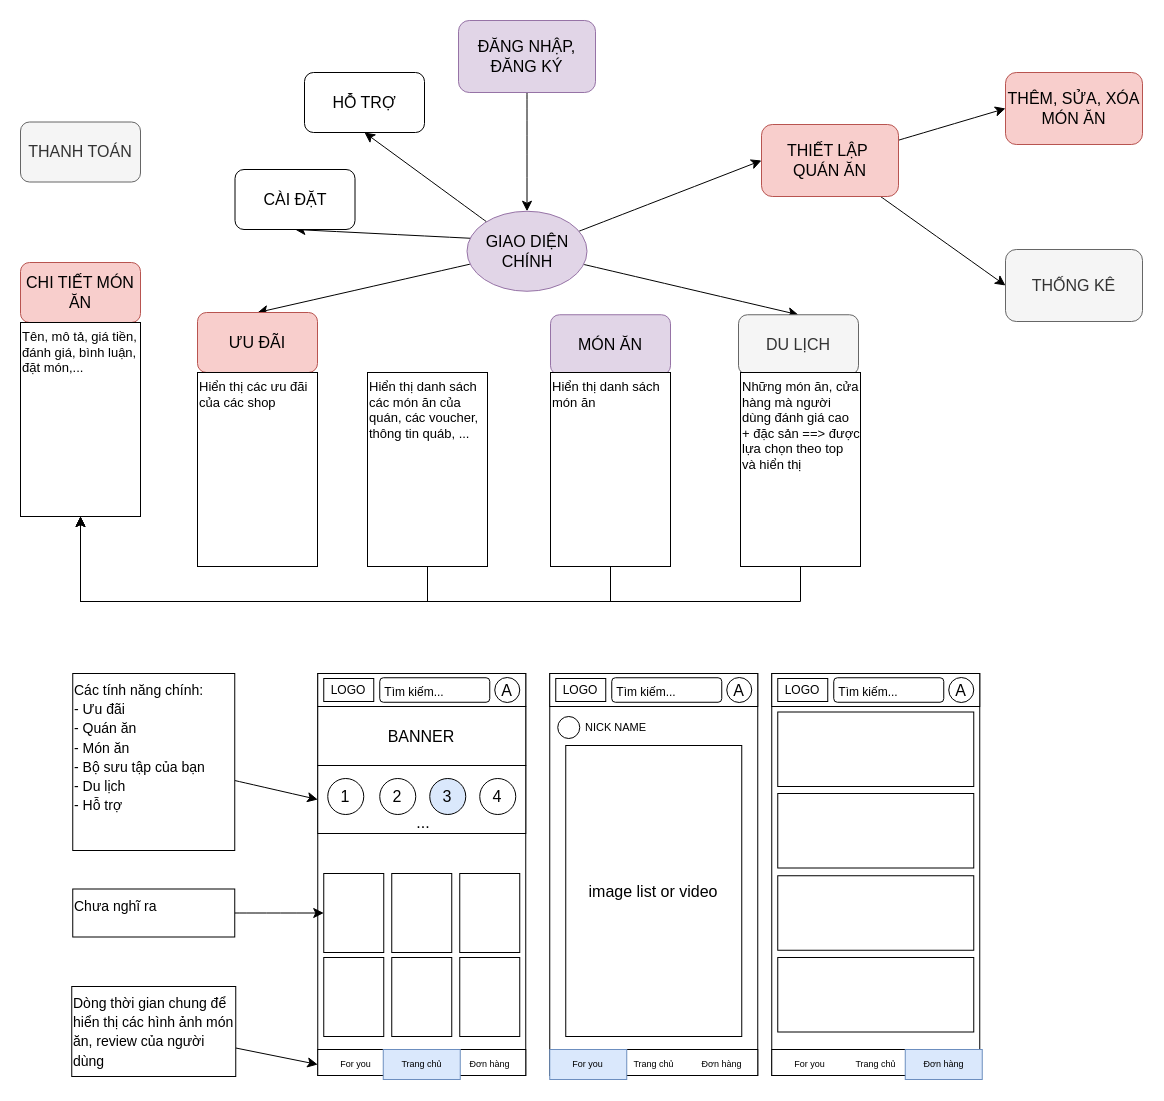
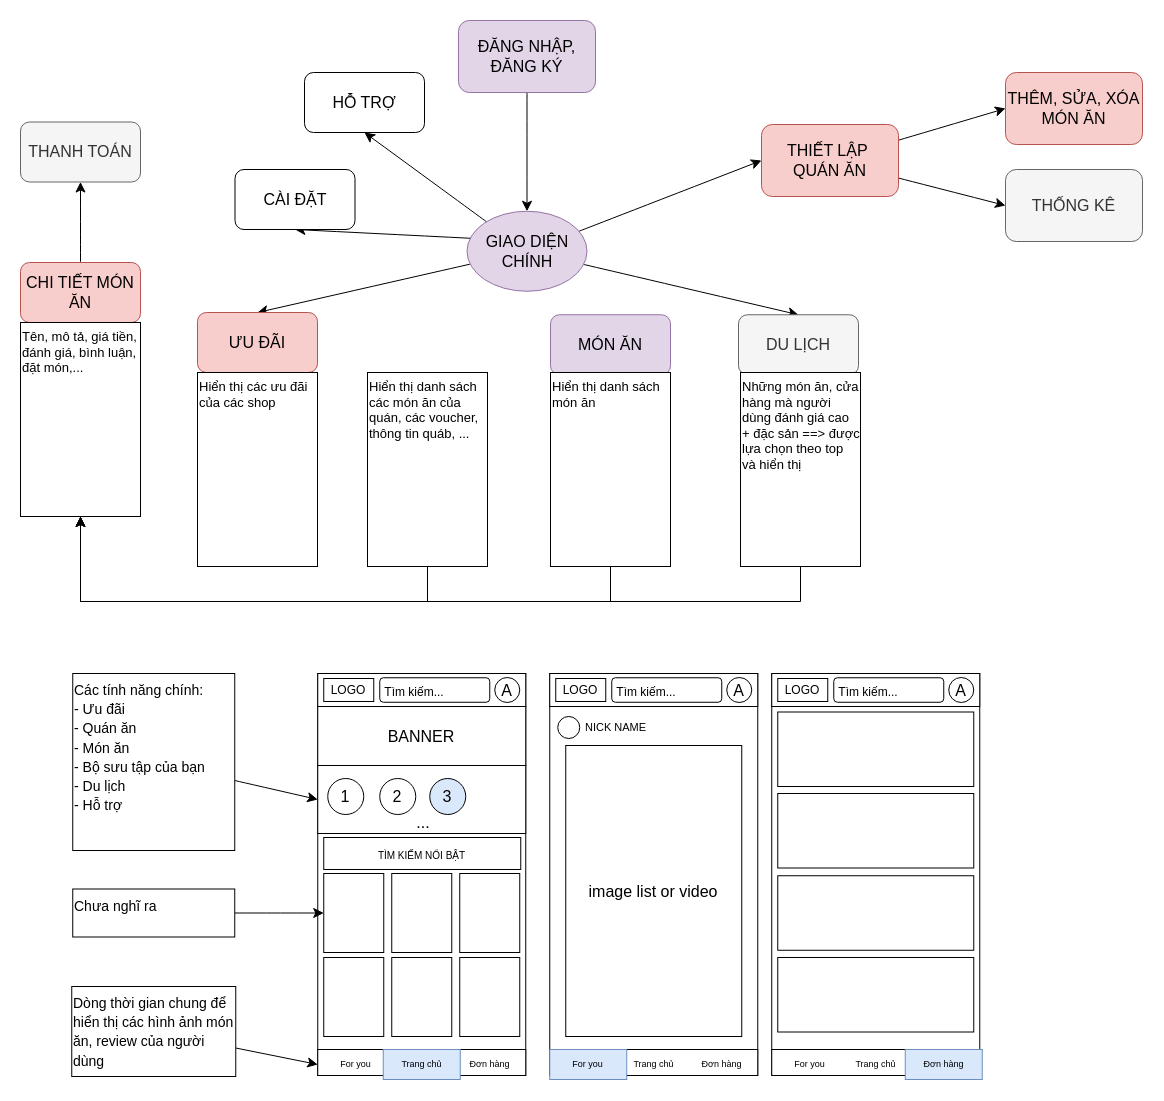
edge "CHI TIẾT MÓN ĂN" -> "THANH TOÁN": added
node "THỐNG KÊ": moved (1074, 286) -> (1074, 206)
node "4": removed
node "TÌM KIẾM NỔI BẬT": added
